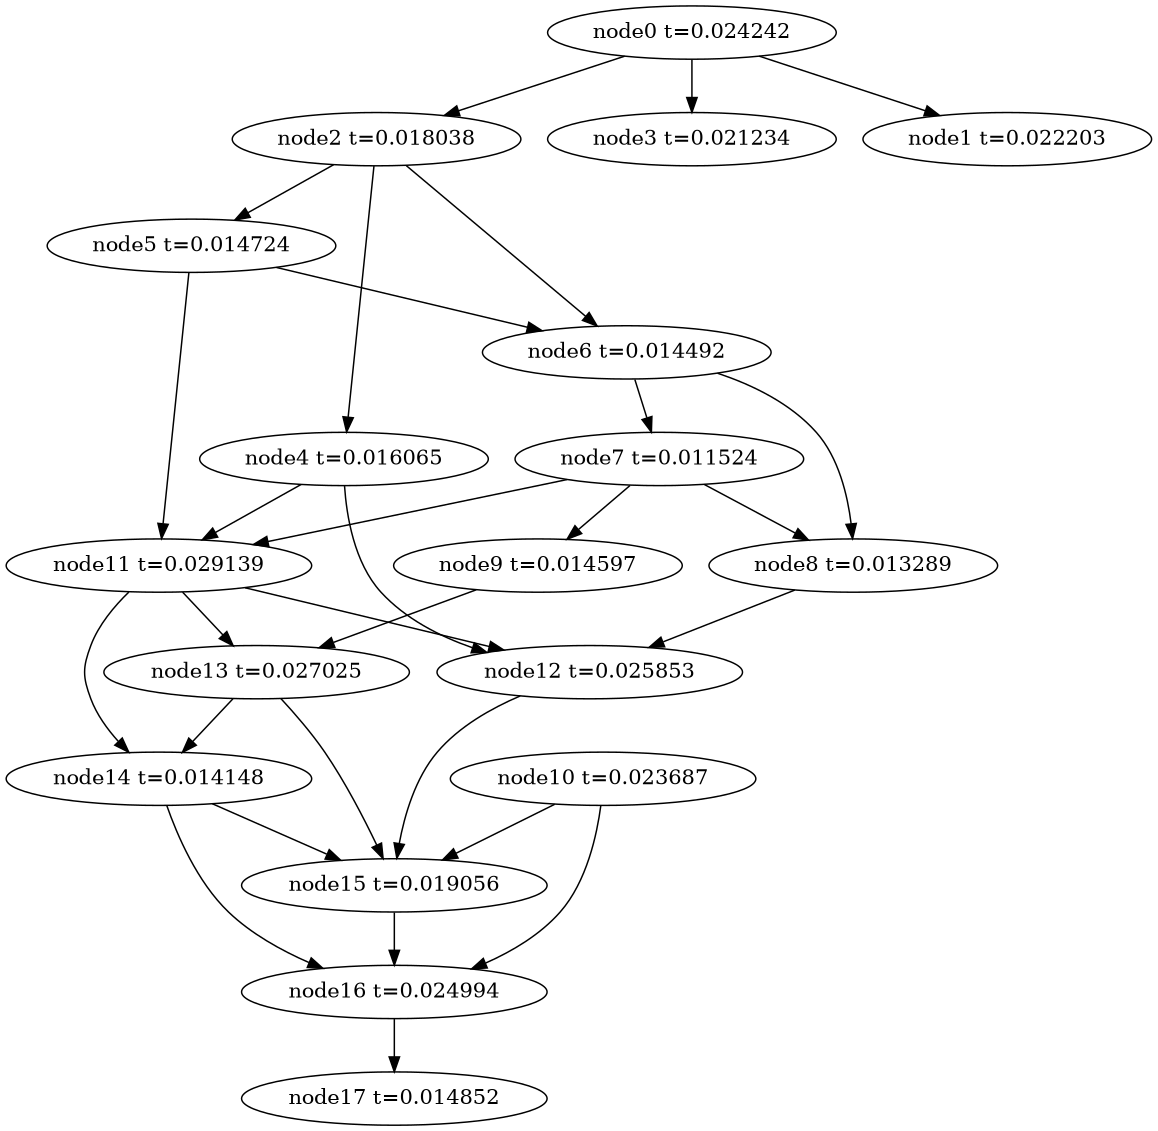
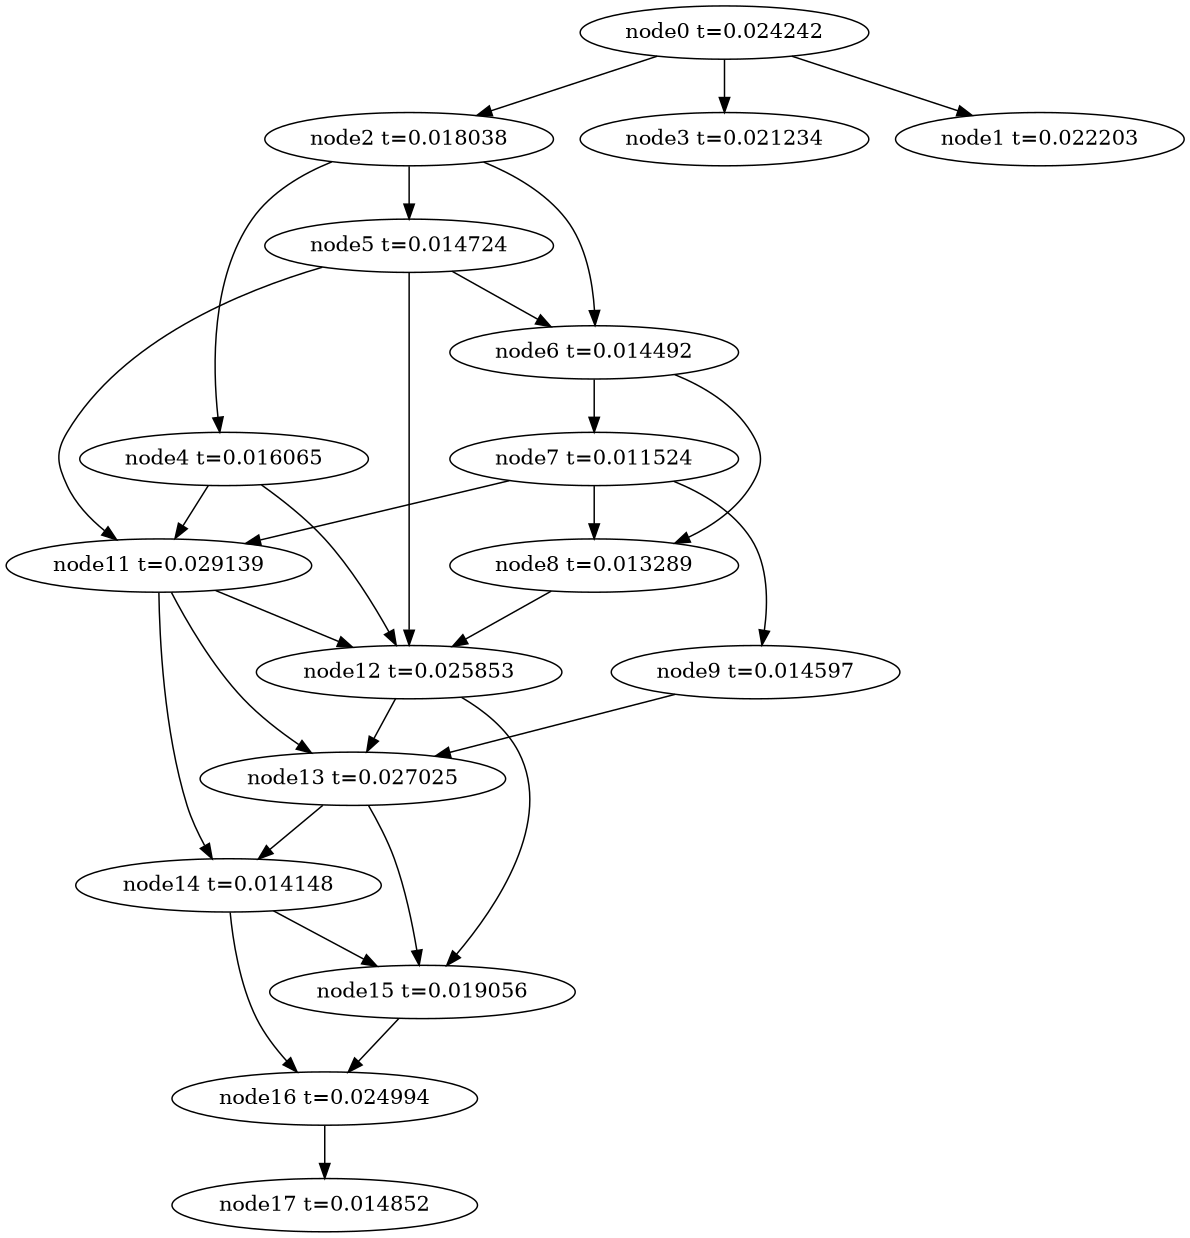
edge "node5 t=0.014724" -> "node12 t=0.025853": added
edge "node12 t=0.025853" -> "node13 t=0.027025": added
node "node10 t=0.023687": removed
